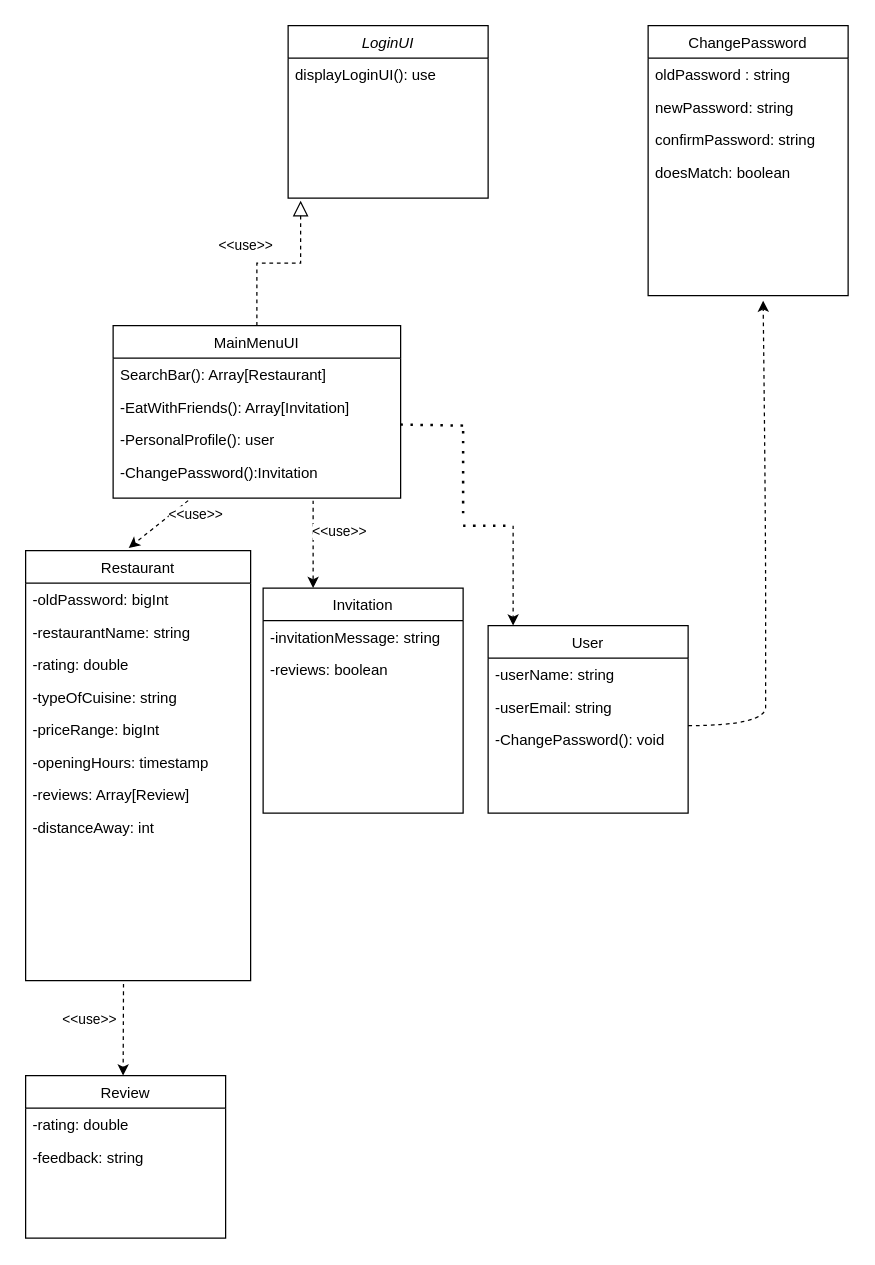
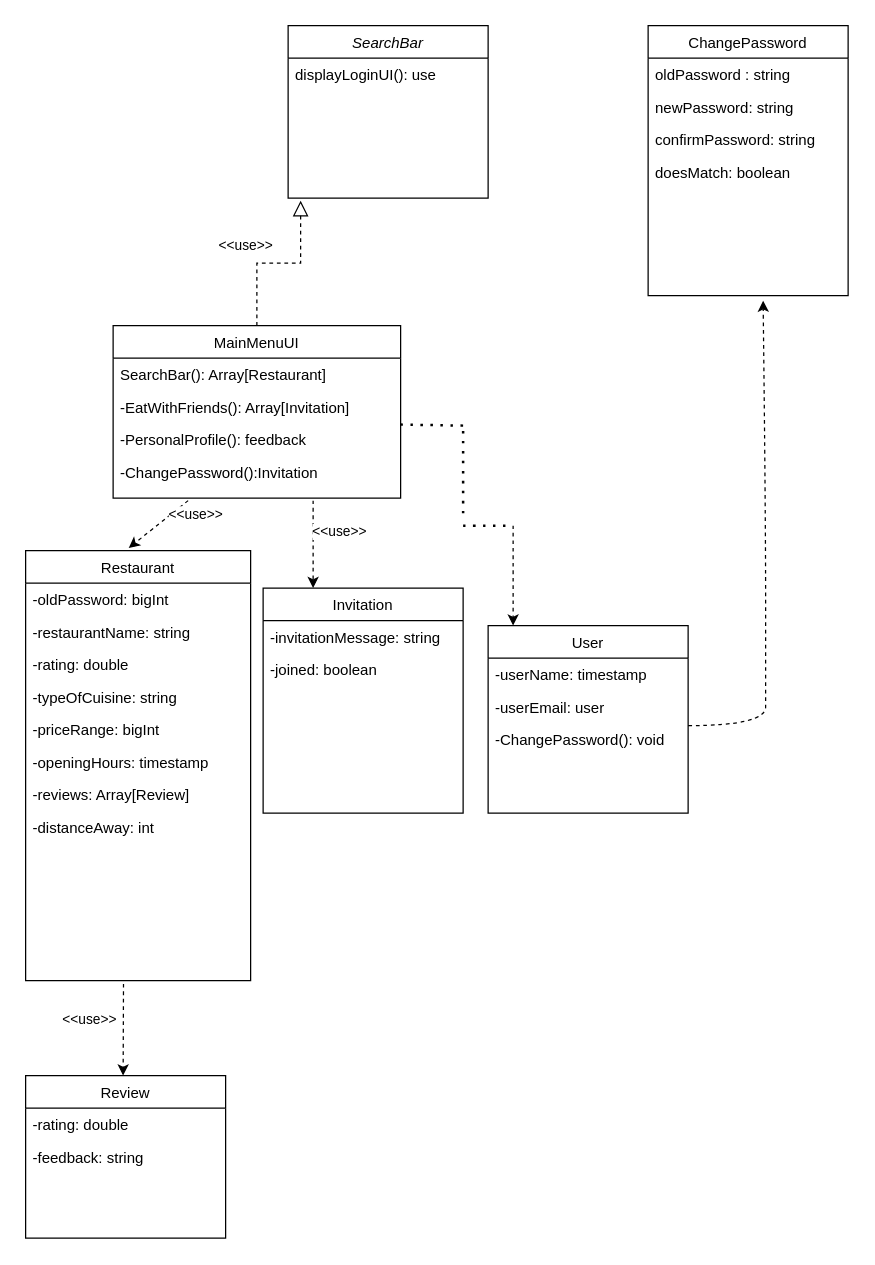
node "LoginUI": label "LoginUI" -> "SearchBar"
node "-PersonalProfile(): user": label "-PersonalProfile(): user" -> "-PersonalProfile(): feedback"
node "-reviews: boolean": label "-reviews: boolean" -> "-joined: boolean"
node "-userName: string": label "-userName: string" -> "-userName: timestamp"
node "-userEmail: string": label "-userEmail: string" -> "-userEmail: user"
